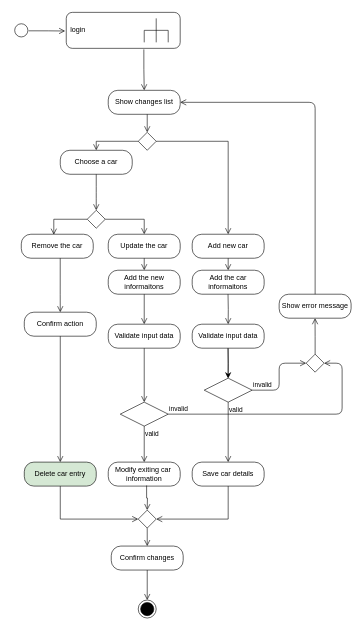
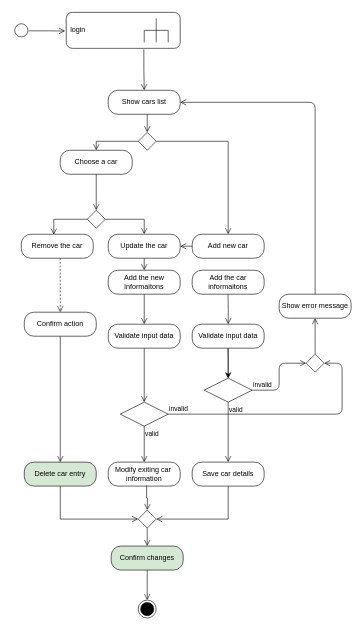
node "Show changes list": label "Show changes list" -> "Show cars list"
edge "Add new car" -> "Add the car informaitons": now "Add new car" -> "Update the car"
edge "Remove the car" -> "Confirm action": style solid -> dashed
node "Confirm changes": fillcolor #ffffff -> #d5e8d4
